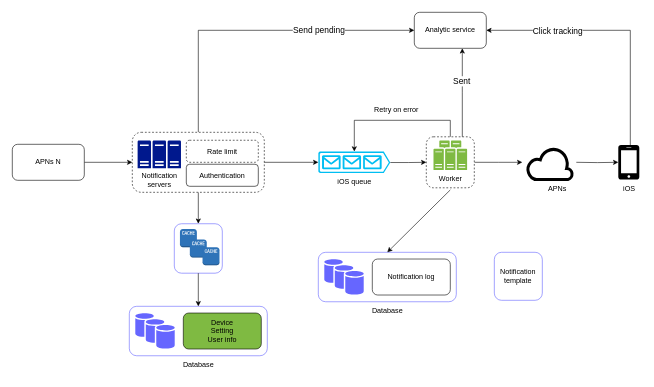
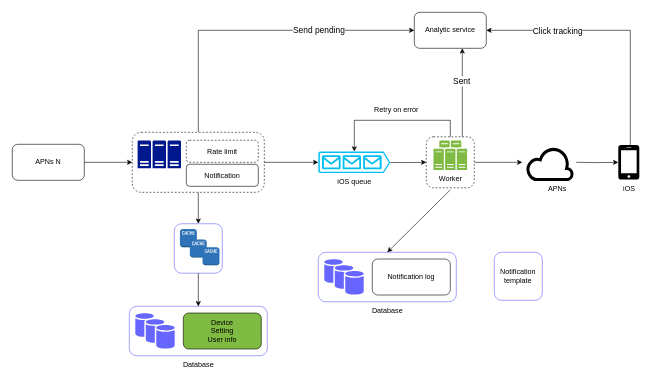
node "Authentication": label "Authentication" -> "Notification"
node "Notification servers": removed
